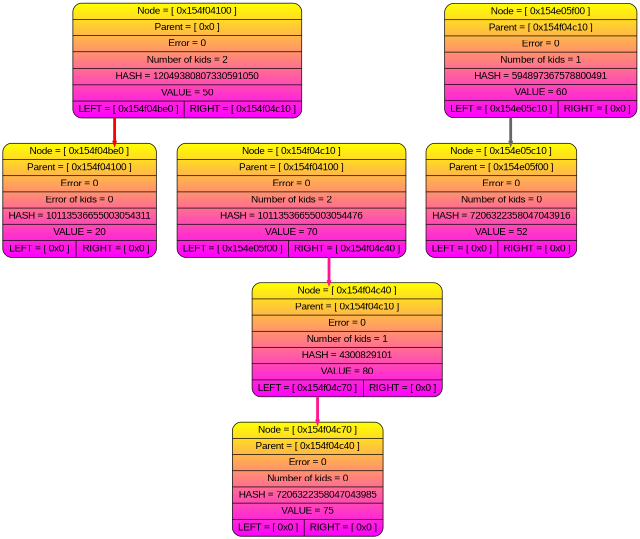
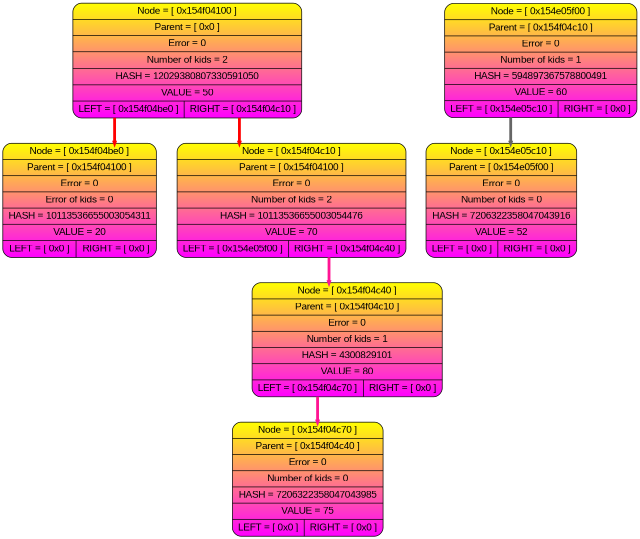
node "Node = [ 0x154f04100 ]": text "HASH = 12049380807330591050" -> "HASH = 12029380807330591050"
edge "Node = [ 0x154f04100 ]" -> "Node = [ 0x154f04c10 ]": added
